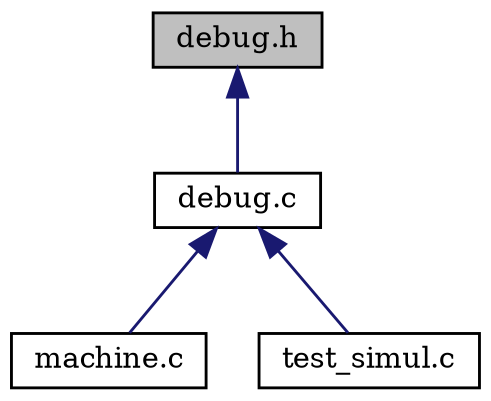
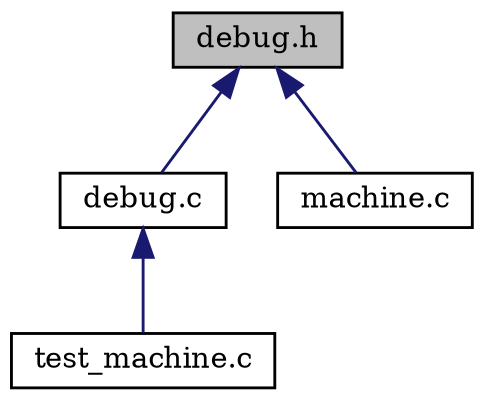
edge "machine.c" -> "debug.c": now "machine.c" -> "debug.h"
node "test_simul.c": label "test_simul.c" -> "test_machine.c"
